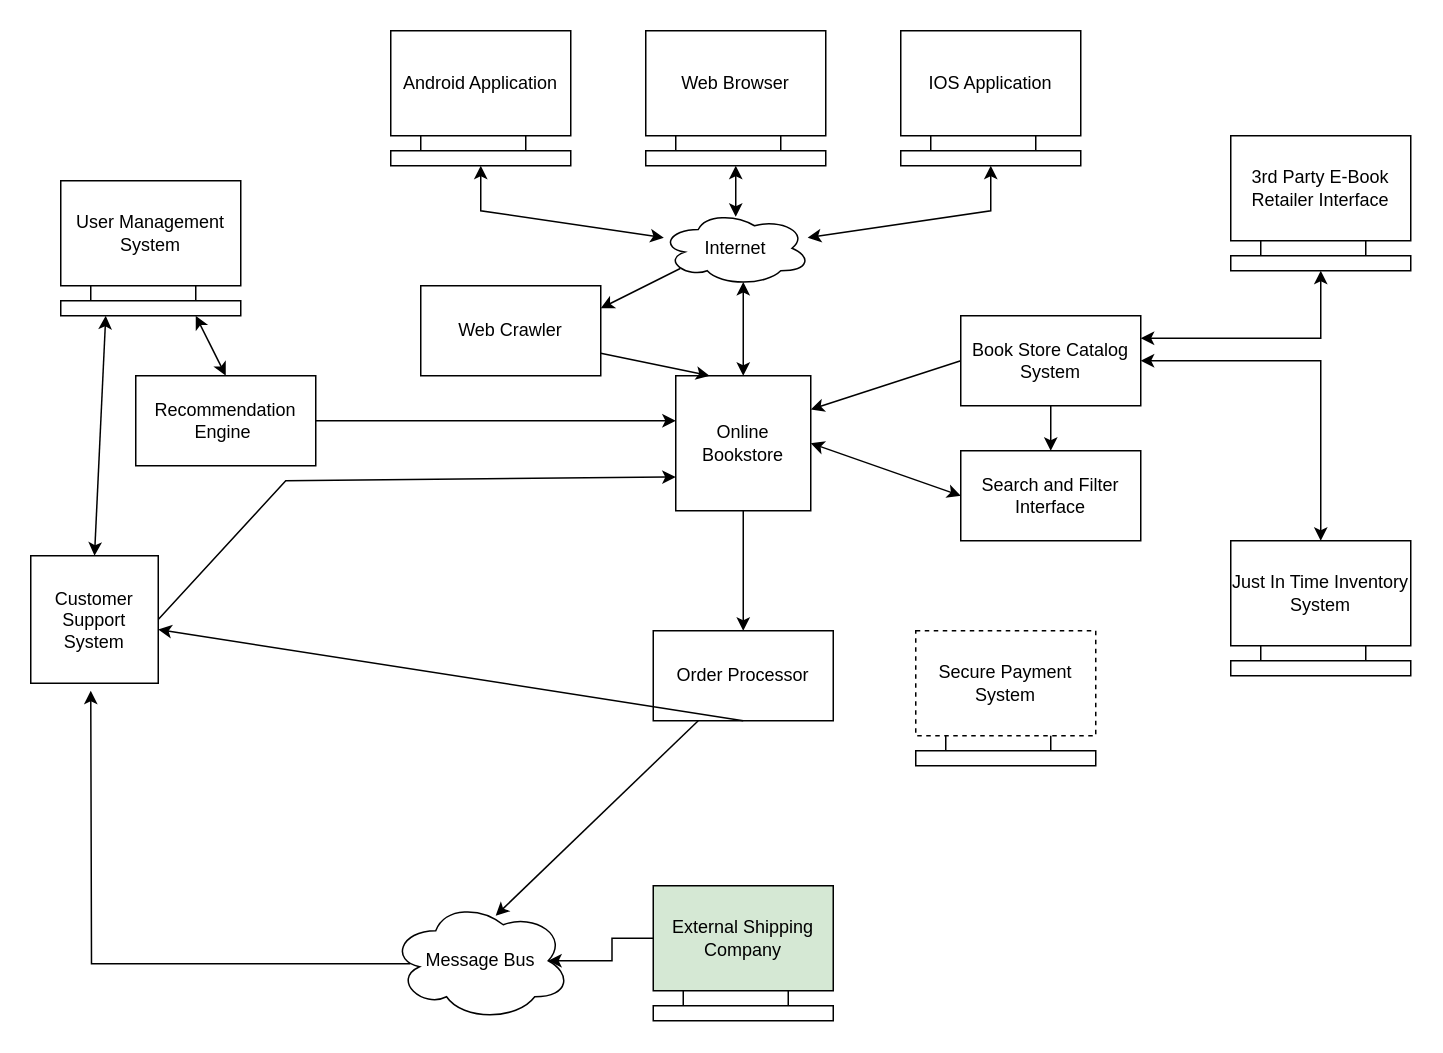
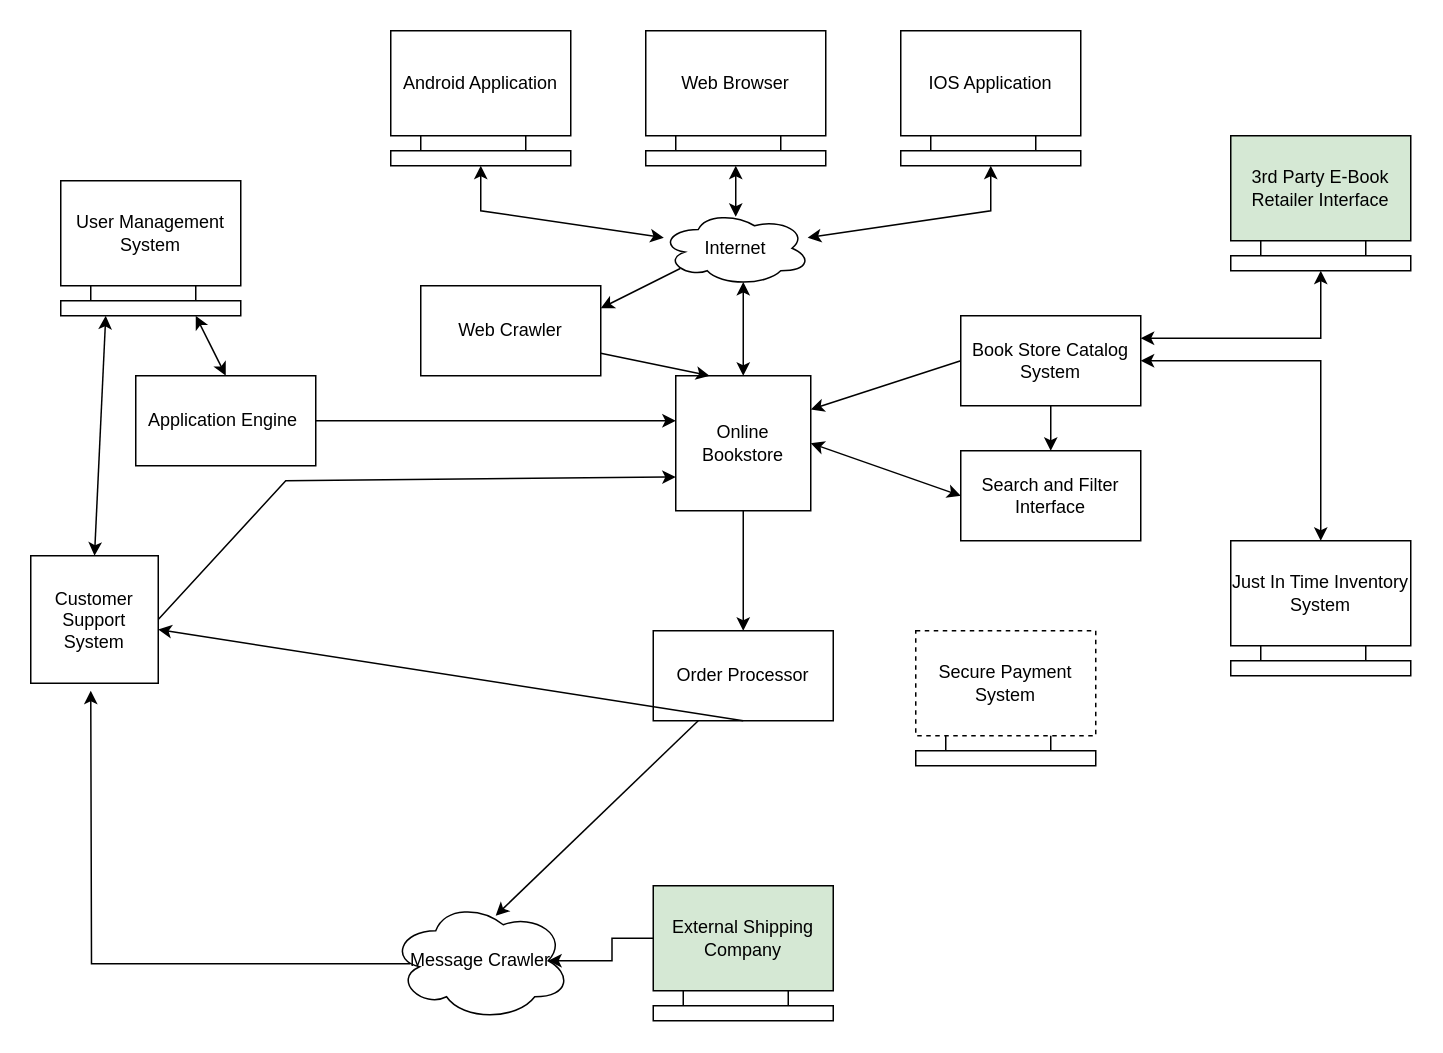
node "3rd Party E-Book Retailer Interface": fillcolor #ffffff -> #d5e8d4
node "Recommendation Engine": label "Recommendation Engine" -> "Application Engine"
node "Message Bus": label "Message Bus" -> "Message Crawler"
